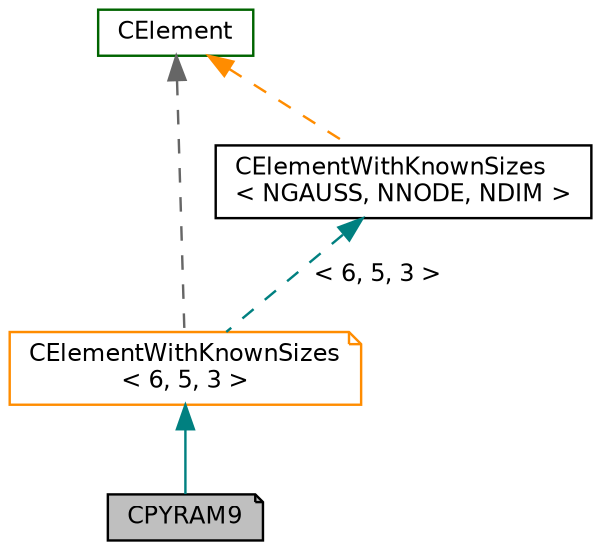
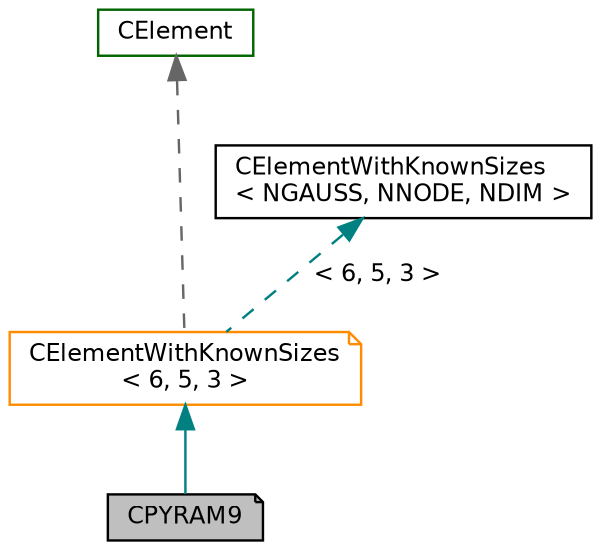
edge "CElementWithKnownSizes < NGAUSS, NNODE, NDIM >" -> "CElement": removed
